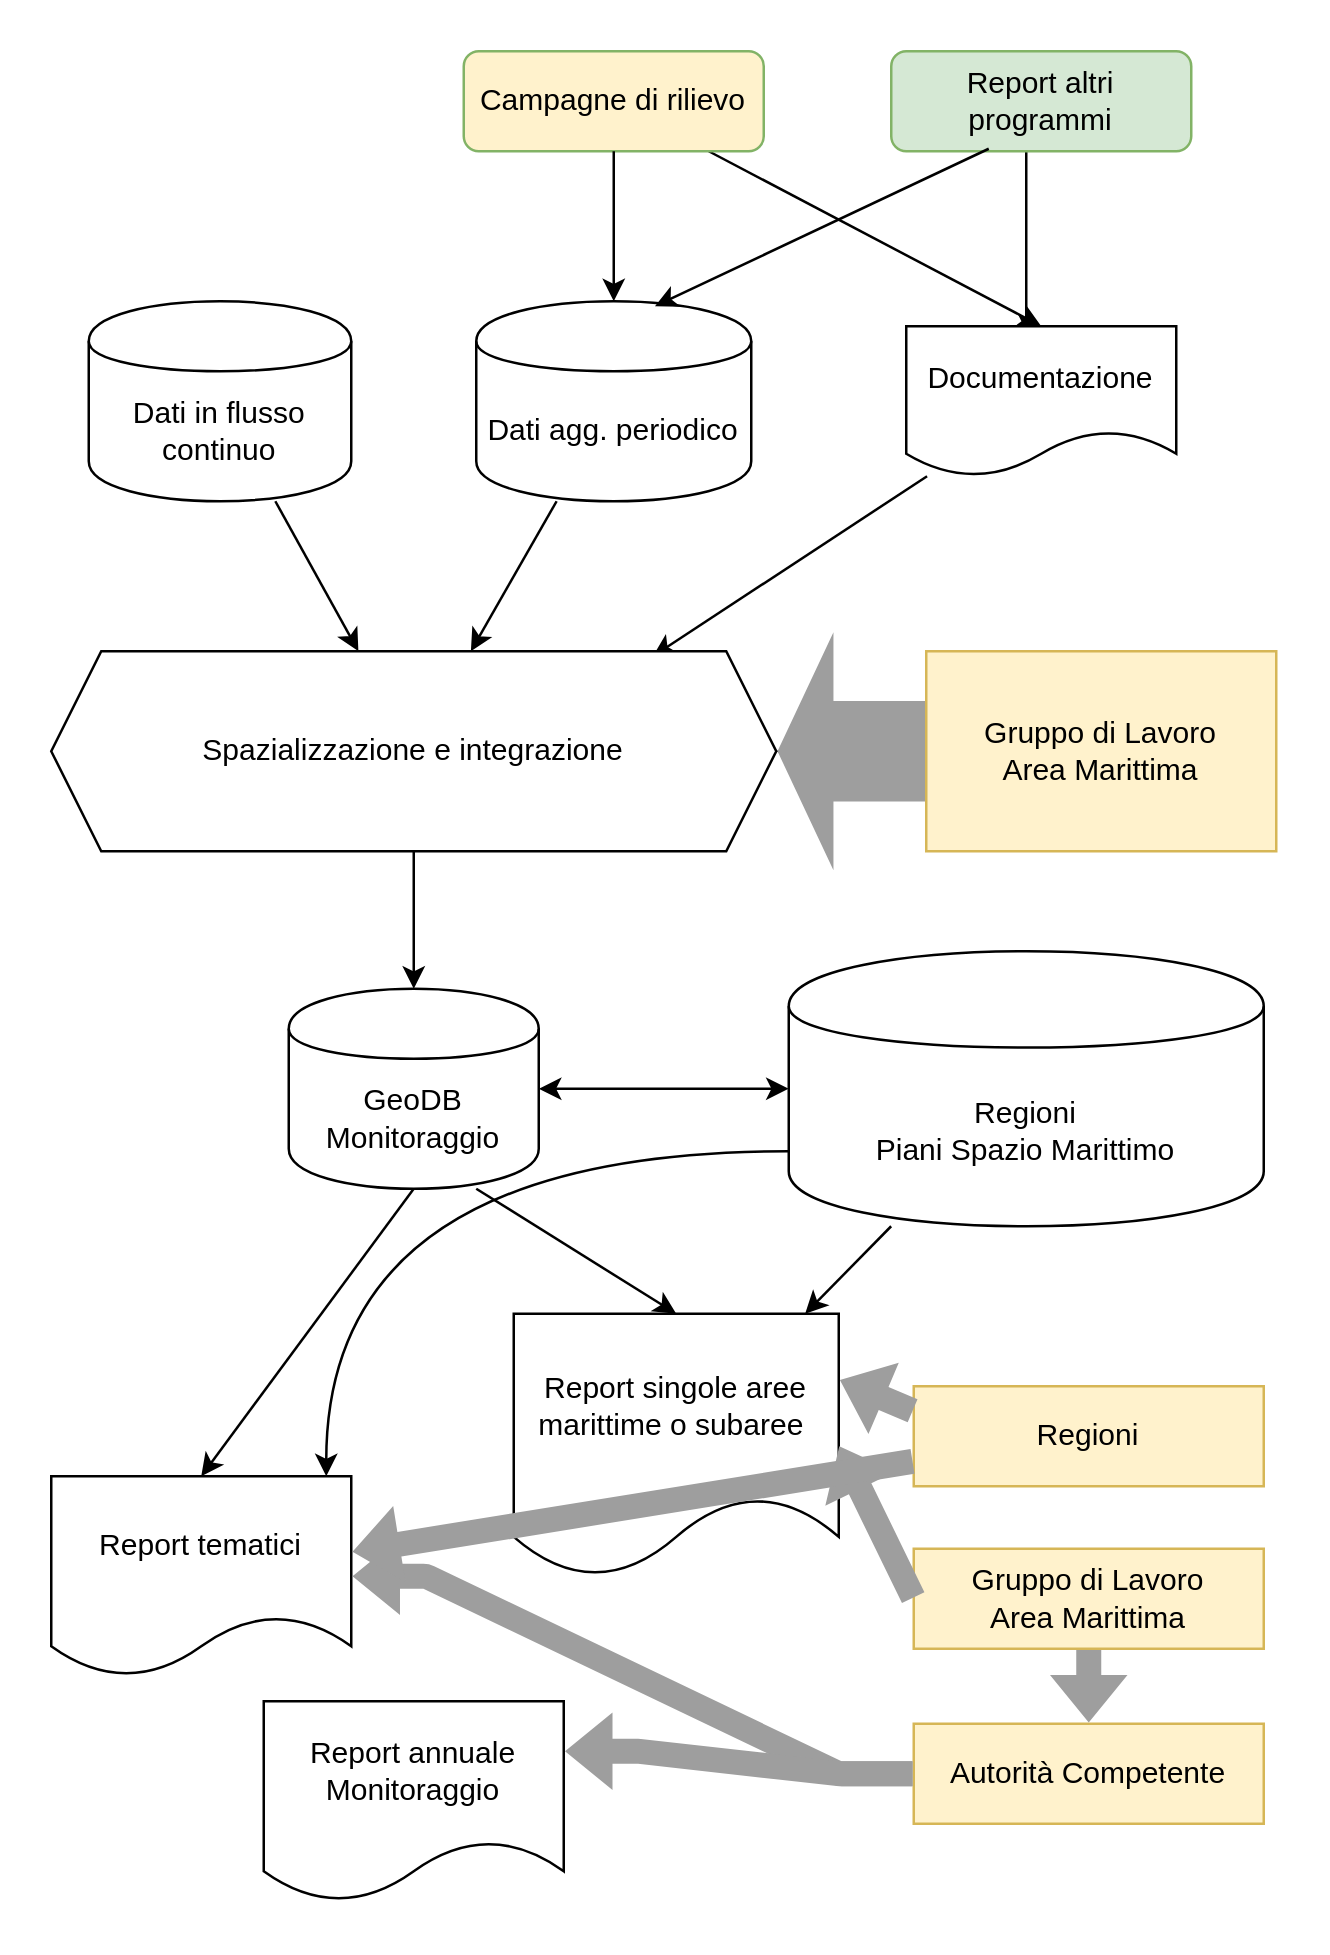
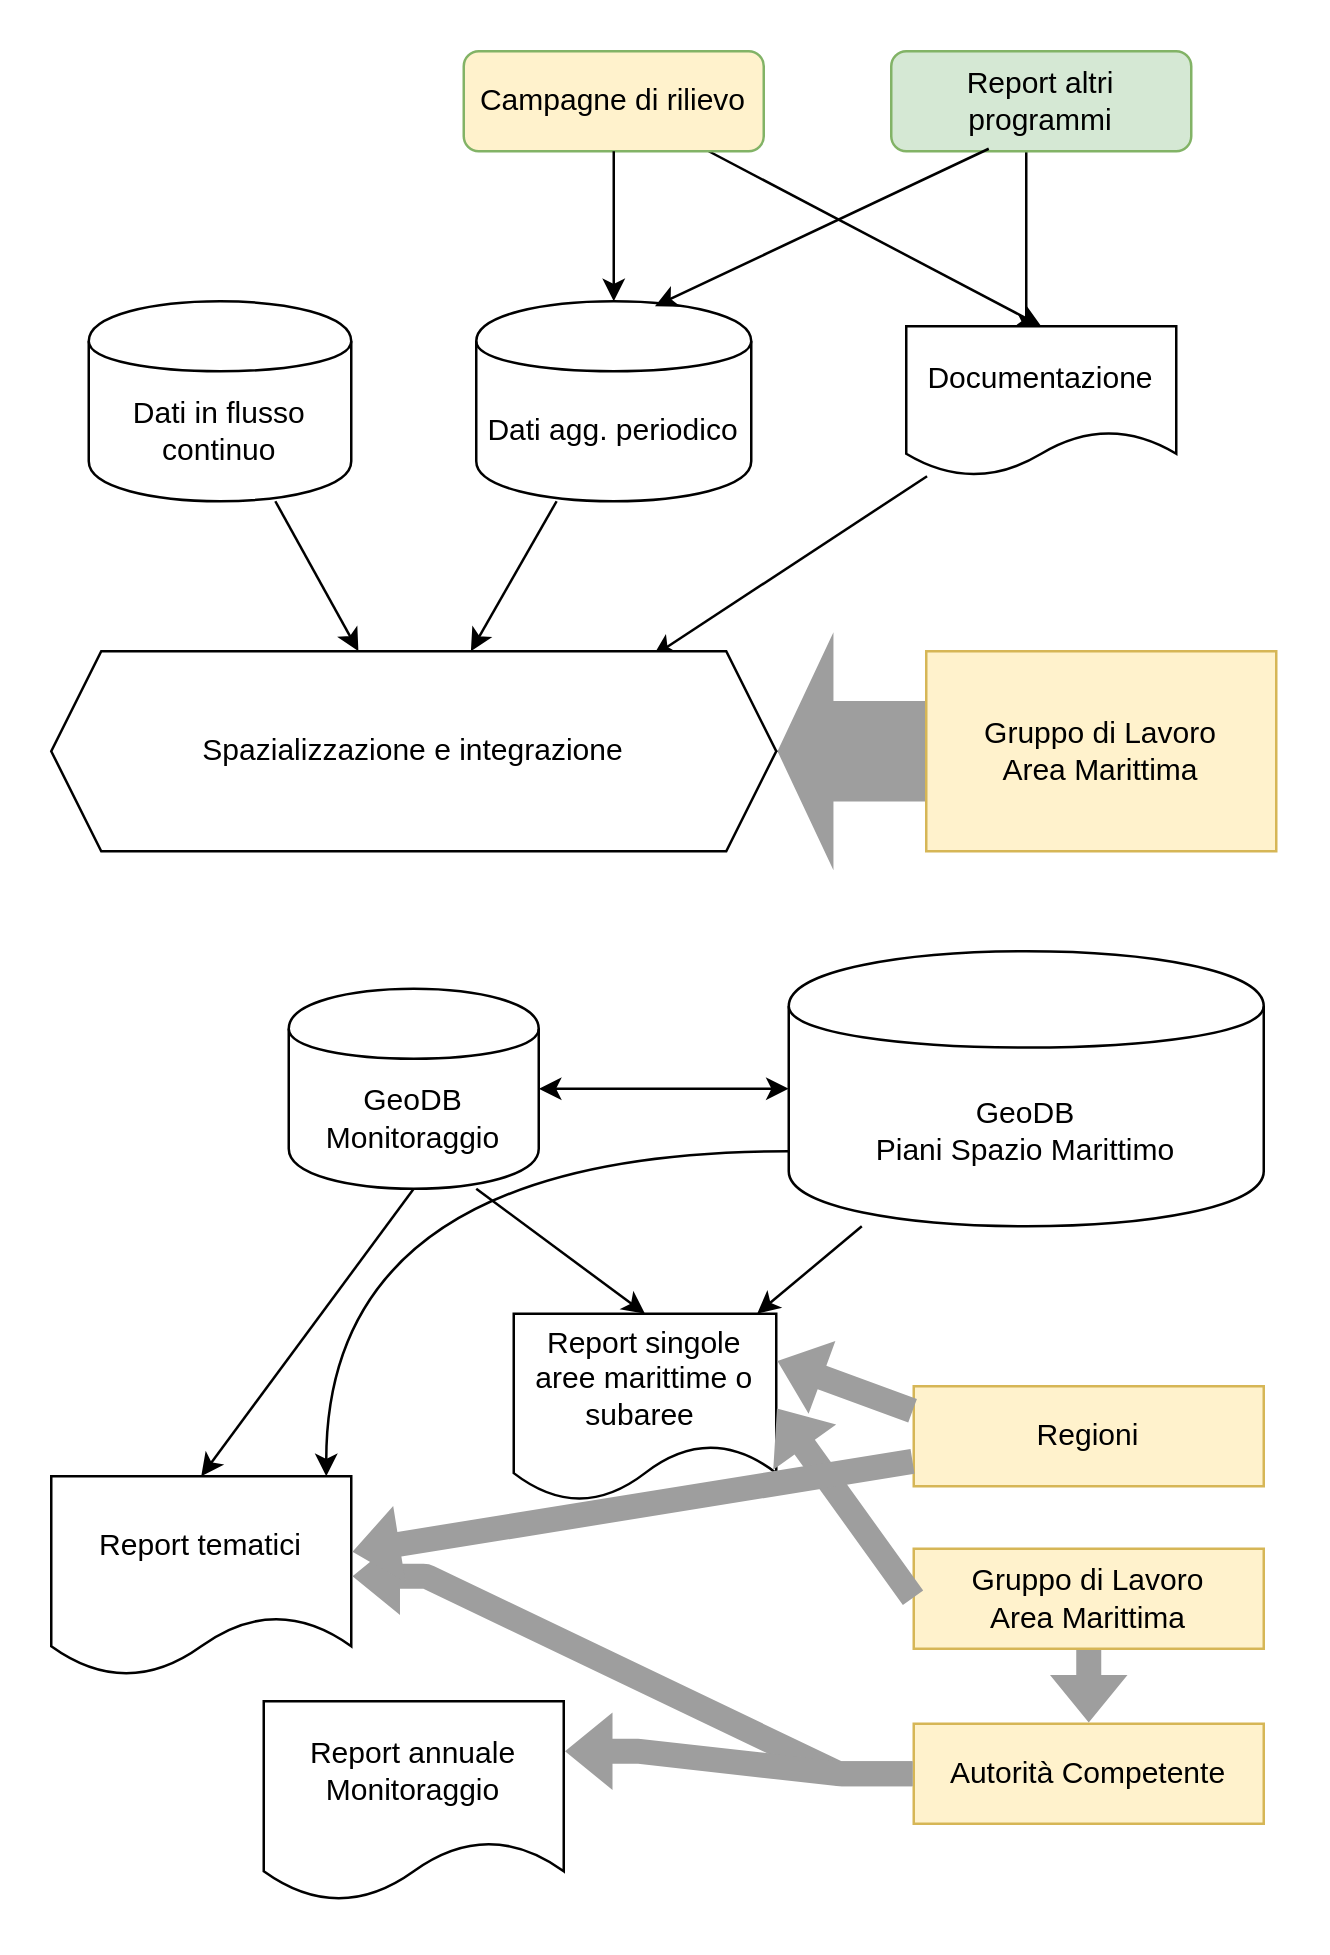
edge "Spazializzazione e integrazione" -> "GeoDB Monitoraggio": removed
node "Regioni Piani Spazio Marittimo": label "Regioni Piani Spazio Marittimo" -> "GeoDB Piani Spazio Marittimo"
node "Report singole aree marittime o subaree": size 325x263 -> 263x188
